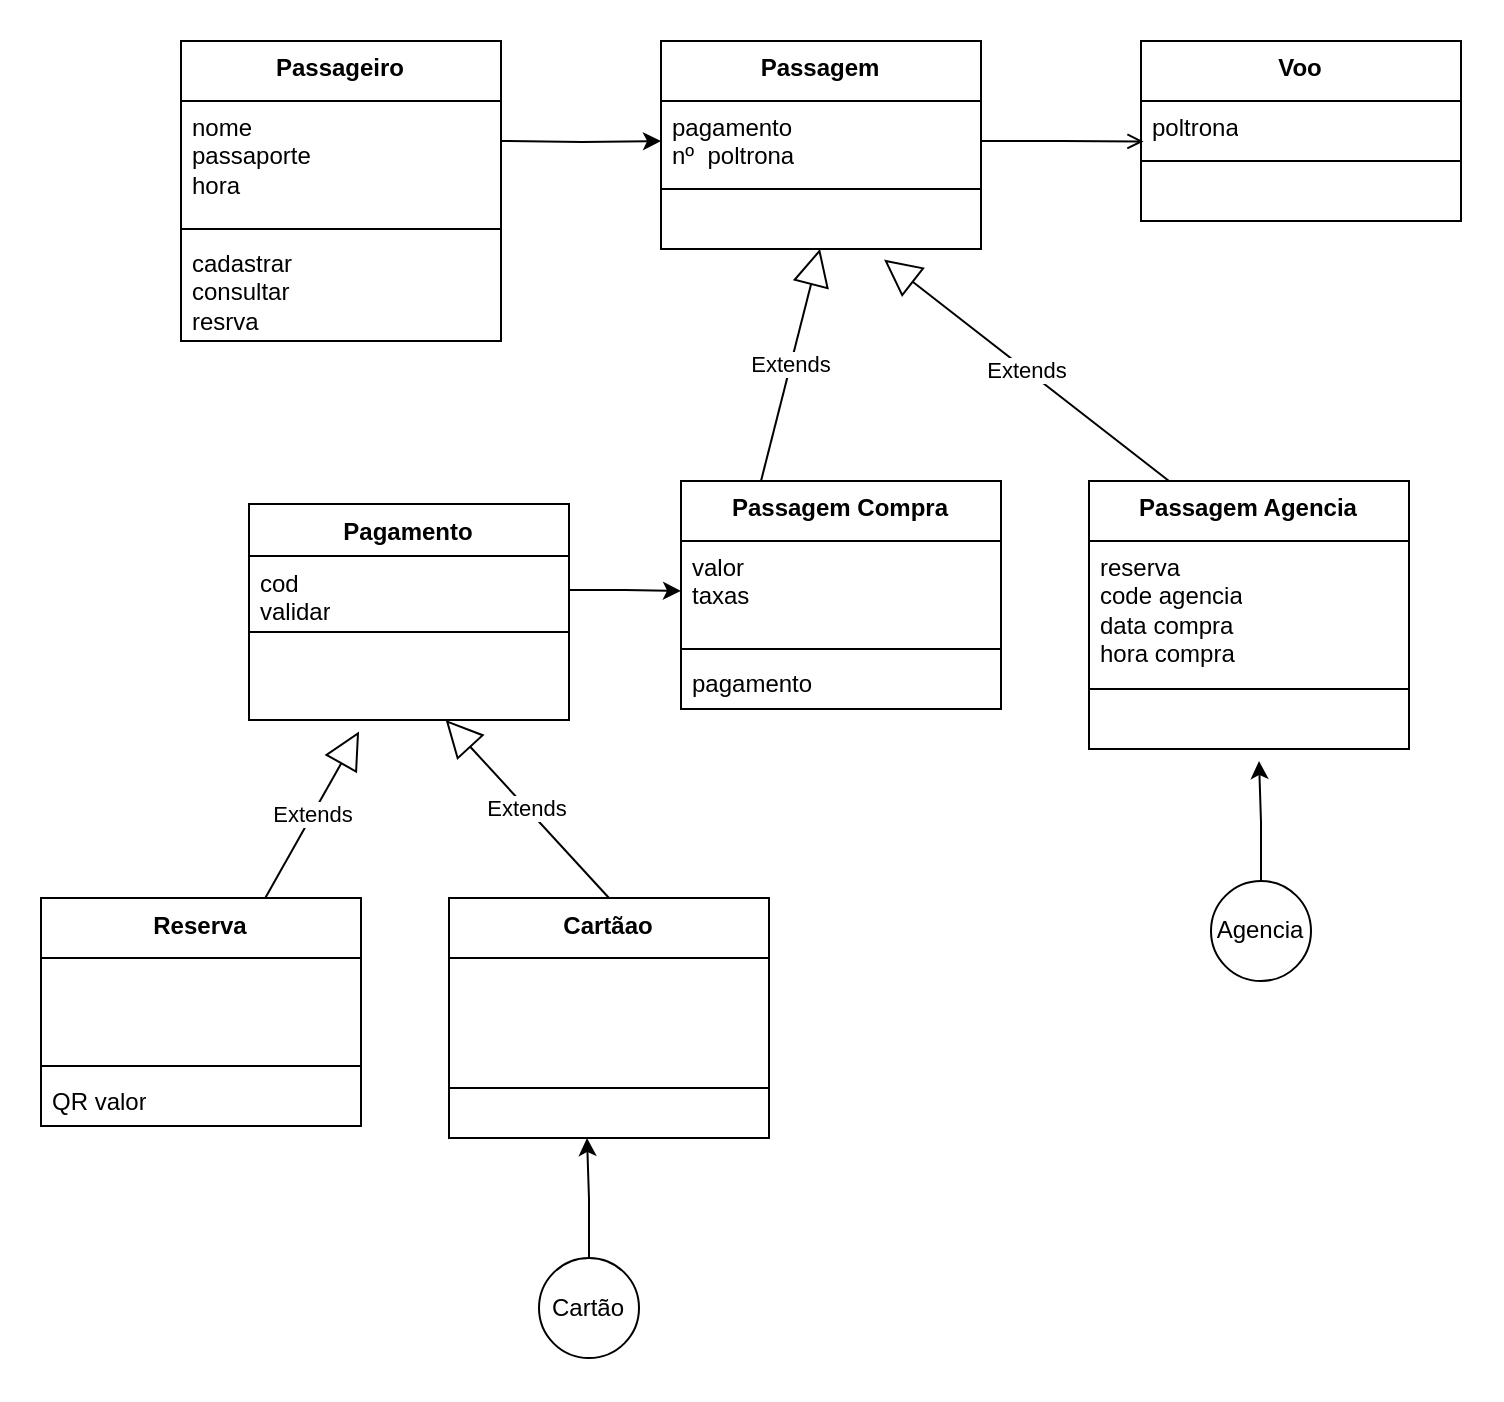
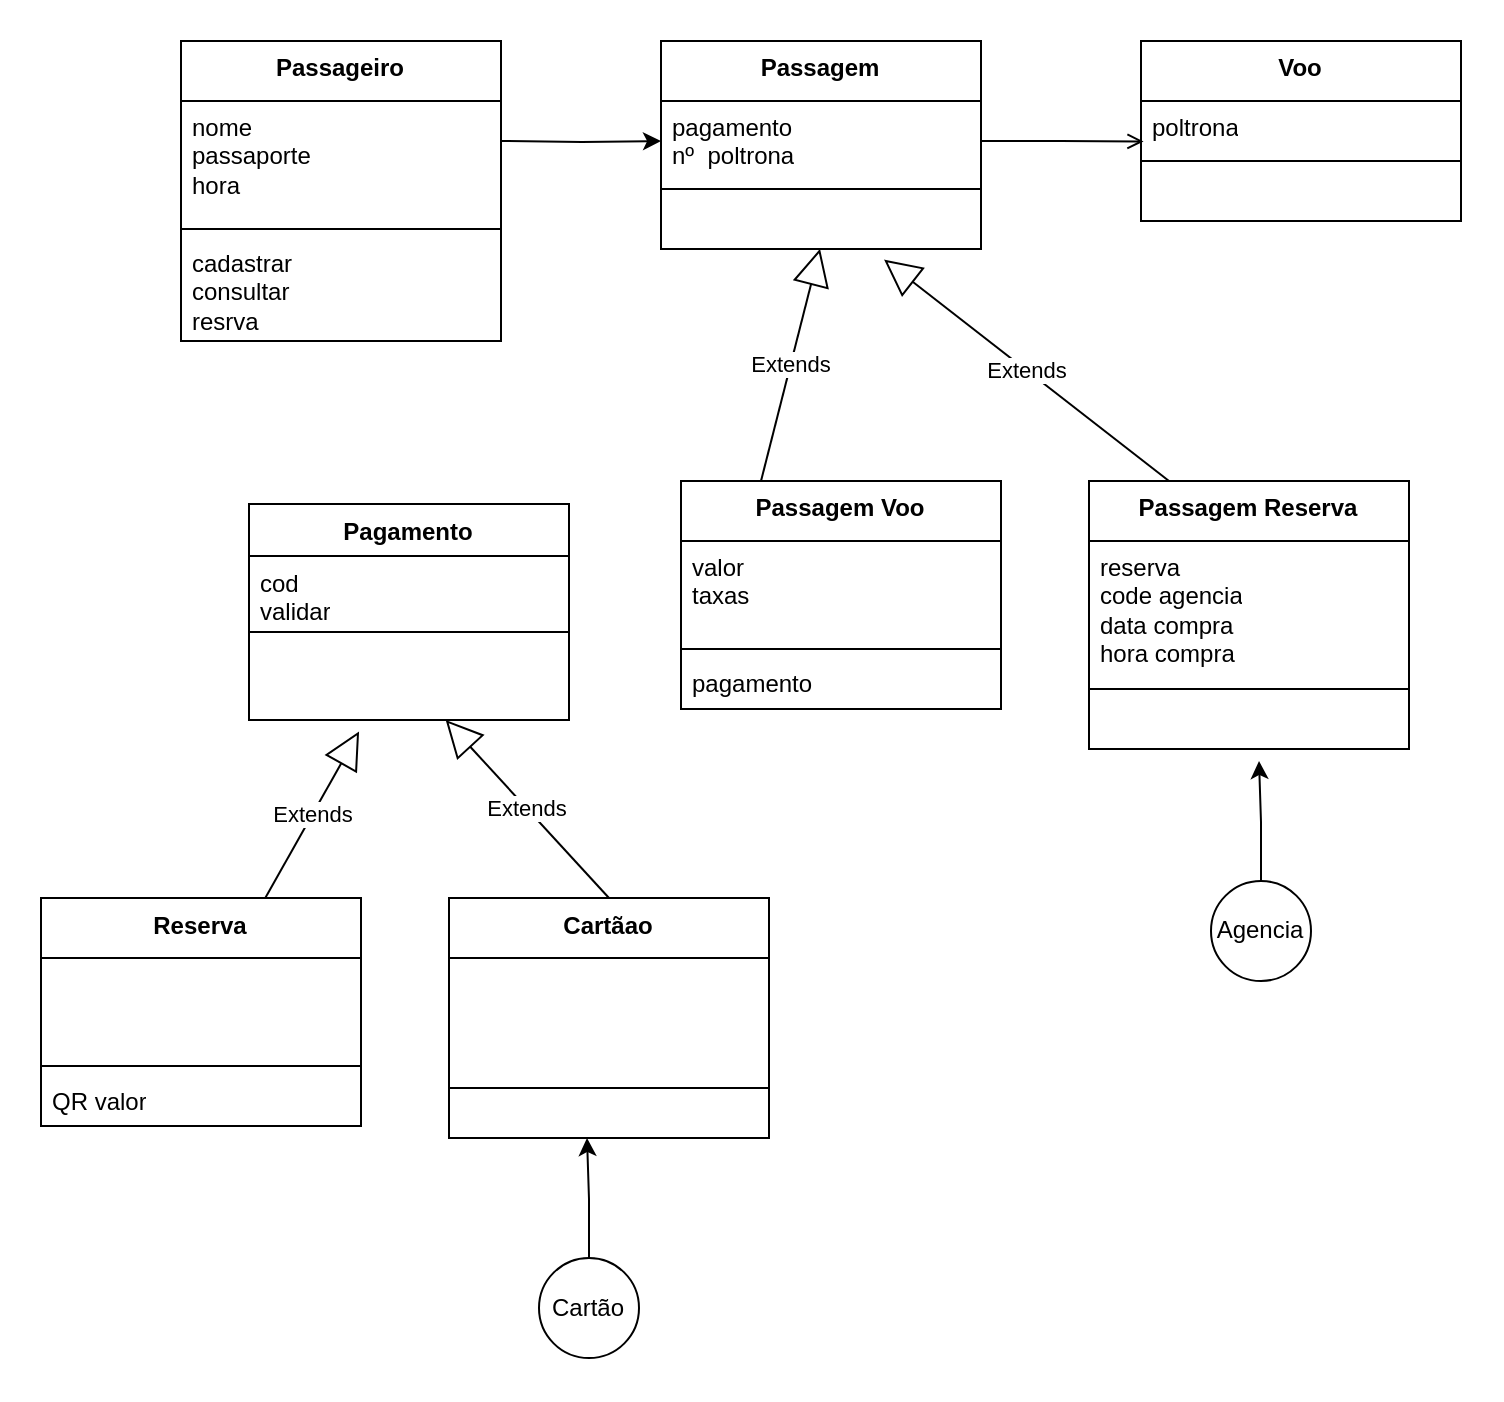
node "Passagem Compra": label "Passagem Compra" -> "Passagem Voo"
node "Passagem Agencia": label "Passagem Agencia" -> "Passagem Reserva"
edge "cod validar" -> "valor taxas": removed
